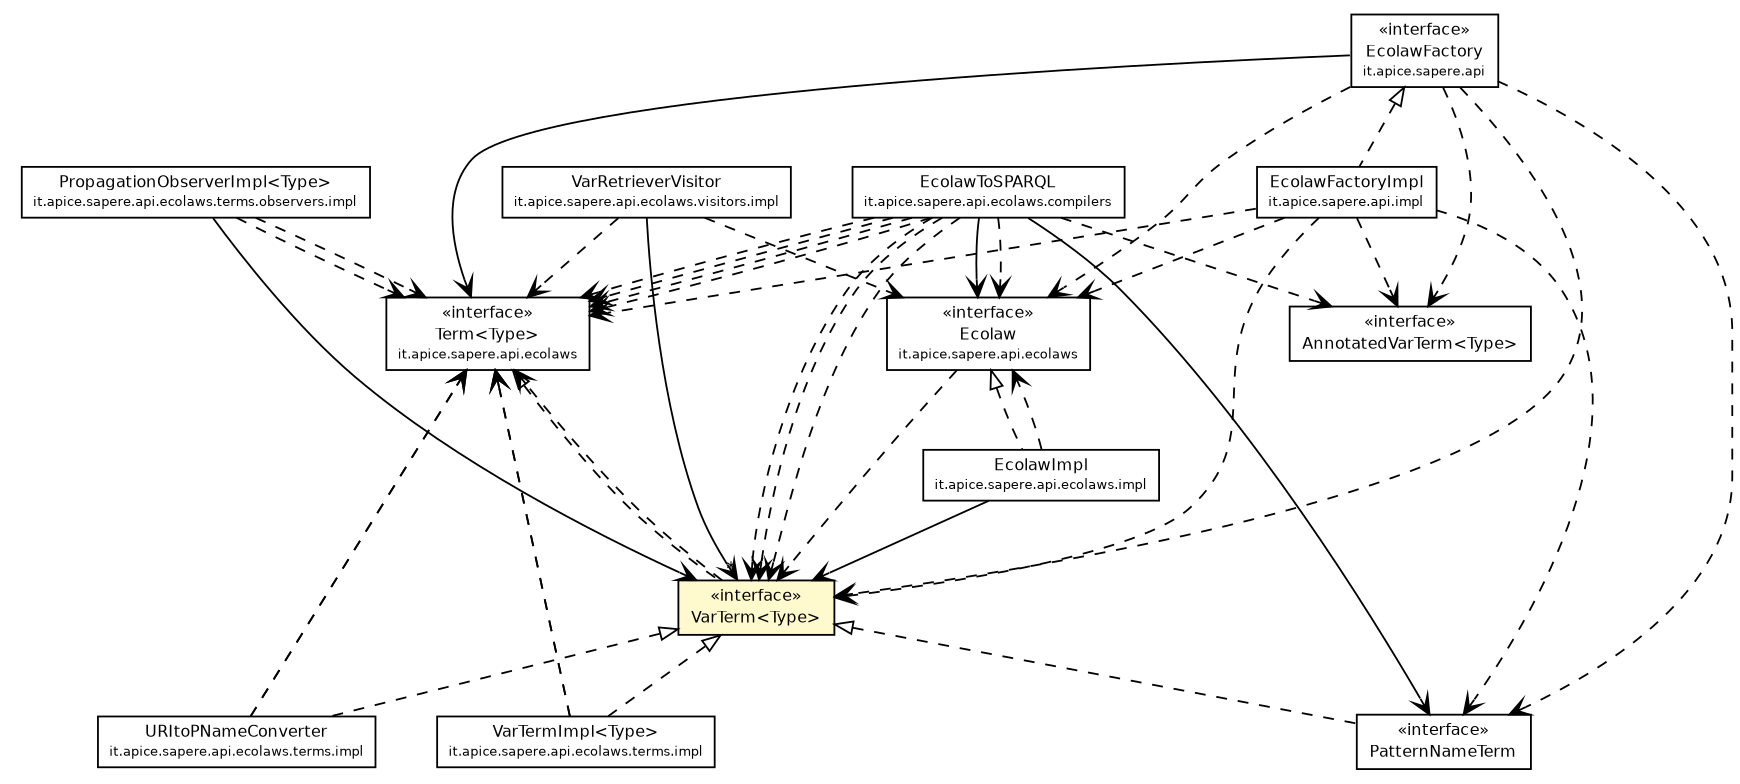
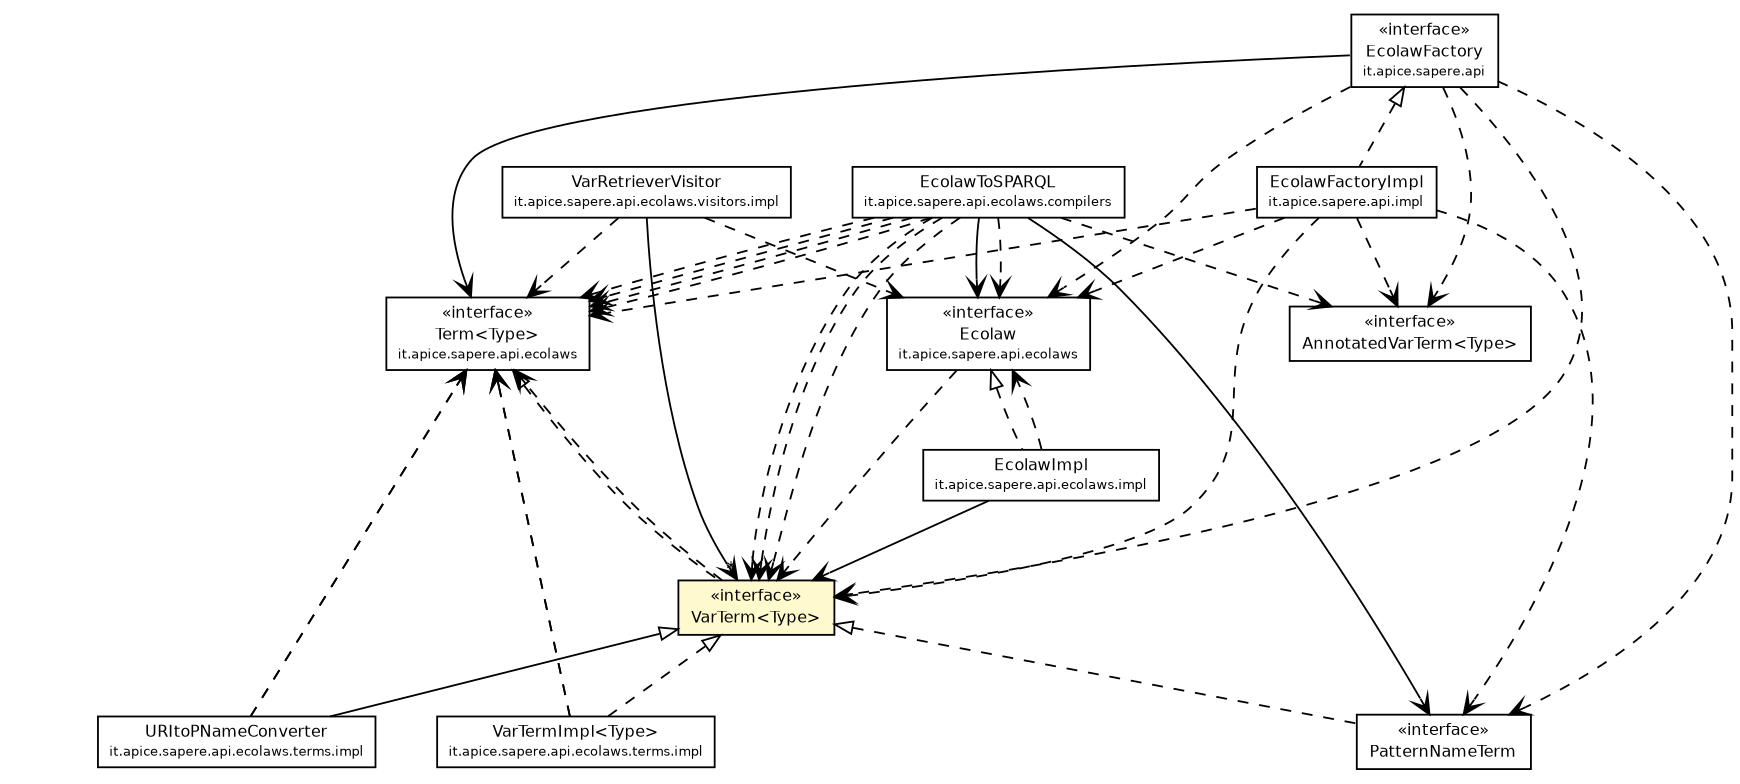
node "PropagationObserverImpl<Type>": removed
edge "URItoPNameConverter" -> "VarTerm<Type>": style dashed -> solid
